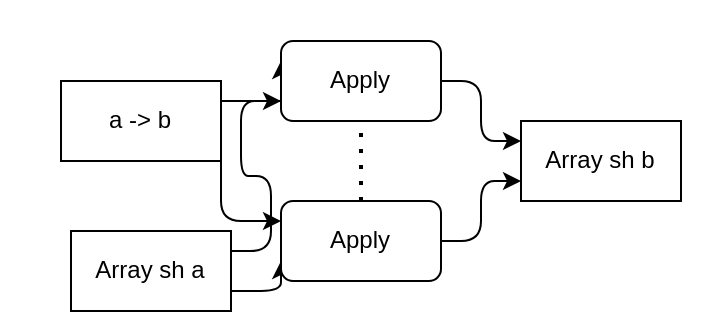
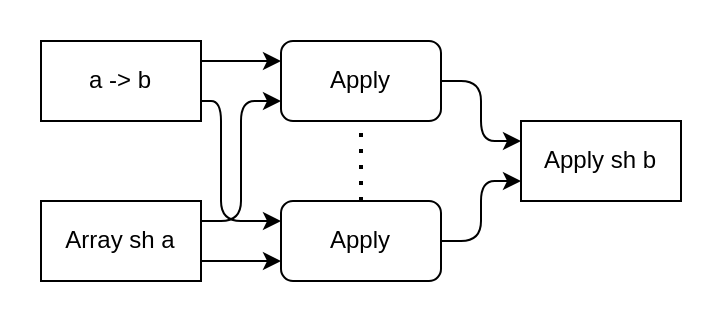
node "a -> b": moved (141, 121) -> (121, 81)
node "Array sh b": label "Array sh b" -> "Apply sh b"
node "Array sh a": moved (151, 271) -> (121, 241)
